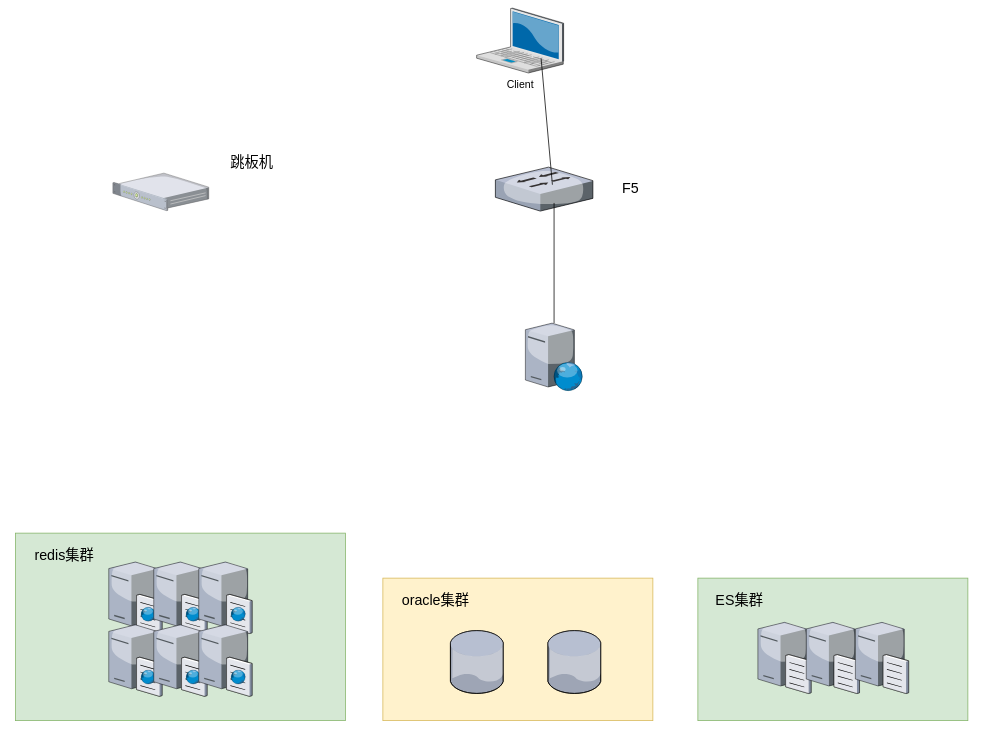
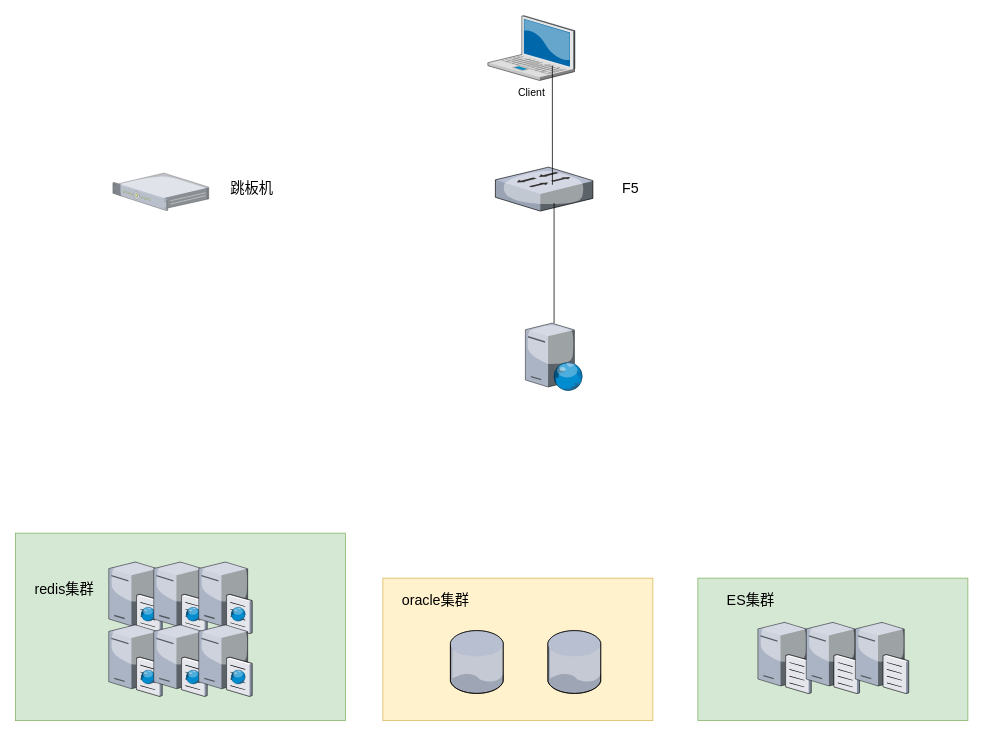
node "Client": moved (520, 40) -> (531, 48)
node "跳板机": moved (252, 163) -> (252, 189)
node "redis集群": moved (64, 555) -> (64, 589)
node "ES集群": moved (739, 600) -> (750, 600)
